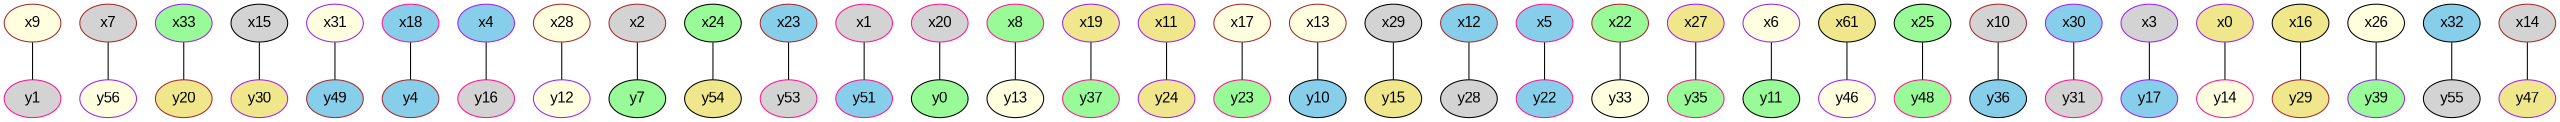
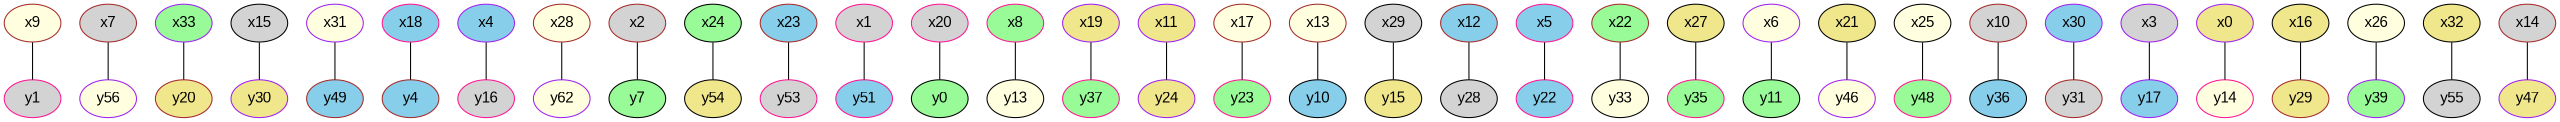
node "x27": color purple -> black
node "x61": label "x61" -> "x21"
node "x25": fillcolor palegreen -> lightyellow
node "x32": fillcolor skyblue -> khaki
node "y12": label "y12" -> "y62"
node "y31": color deeppink -> brown
